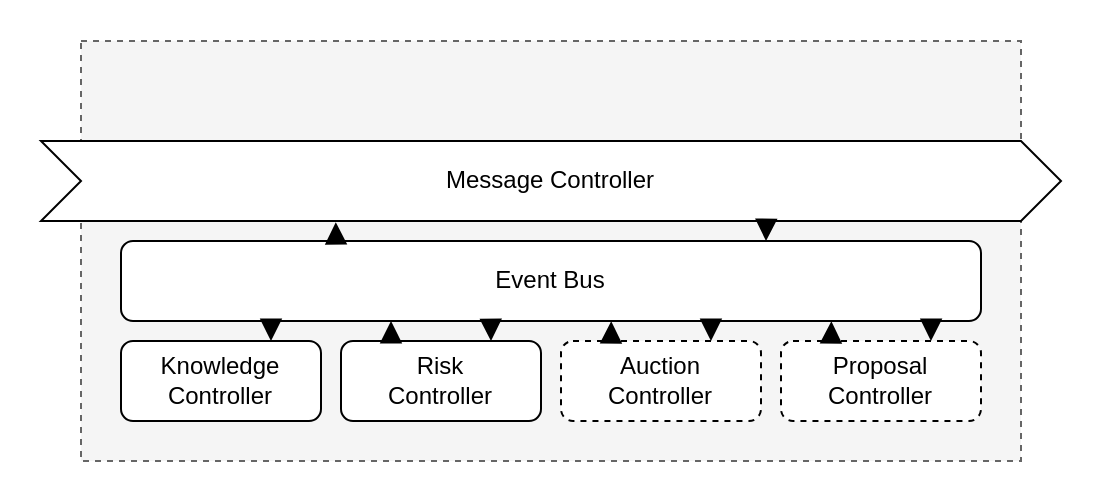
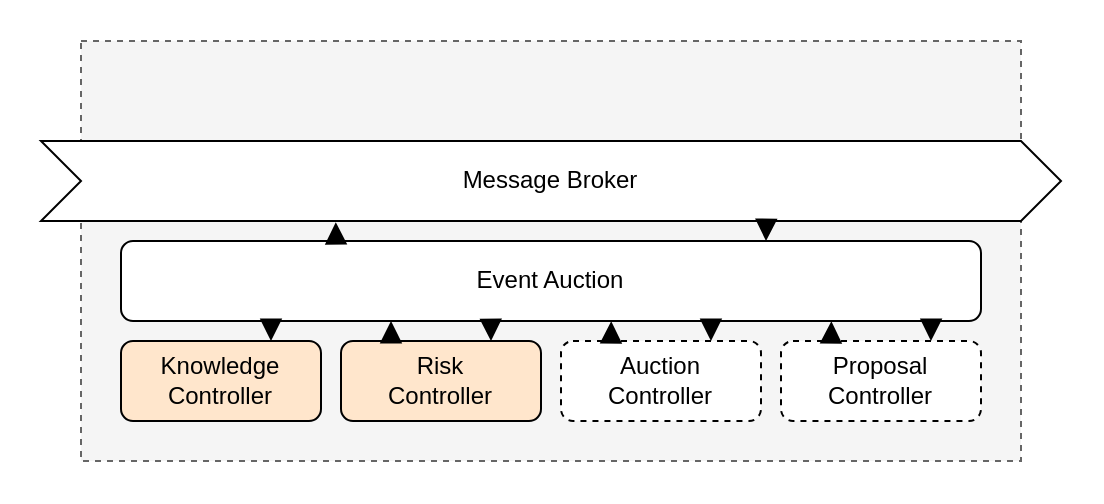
node "Message Controller": label "Message Controller" -> "Message Broker"
node "Event Bus": label "Event Bus" -> "Event Auction"
node "Knowledge Controller": fillcolor #ffffff -> #ffe6cc
node "Risk Controller": fillcolor #ffffff -> #ffe6cc
